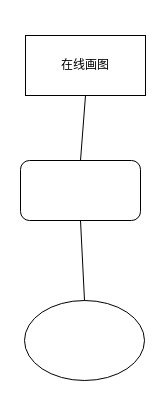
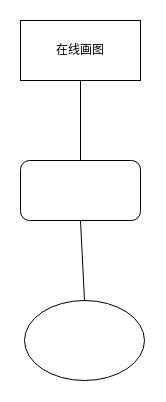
node "在线画图": moved (86, 66) -> (81, 51)
